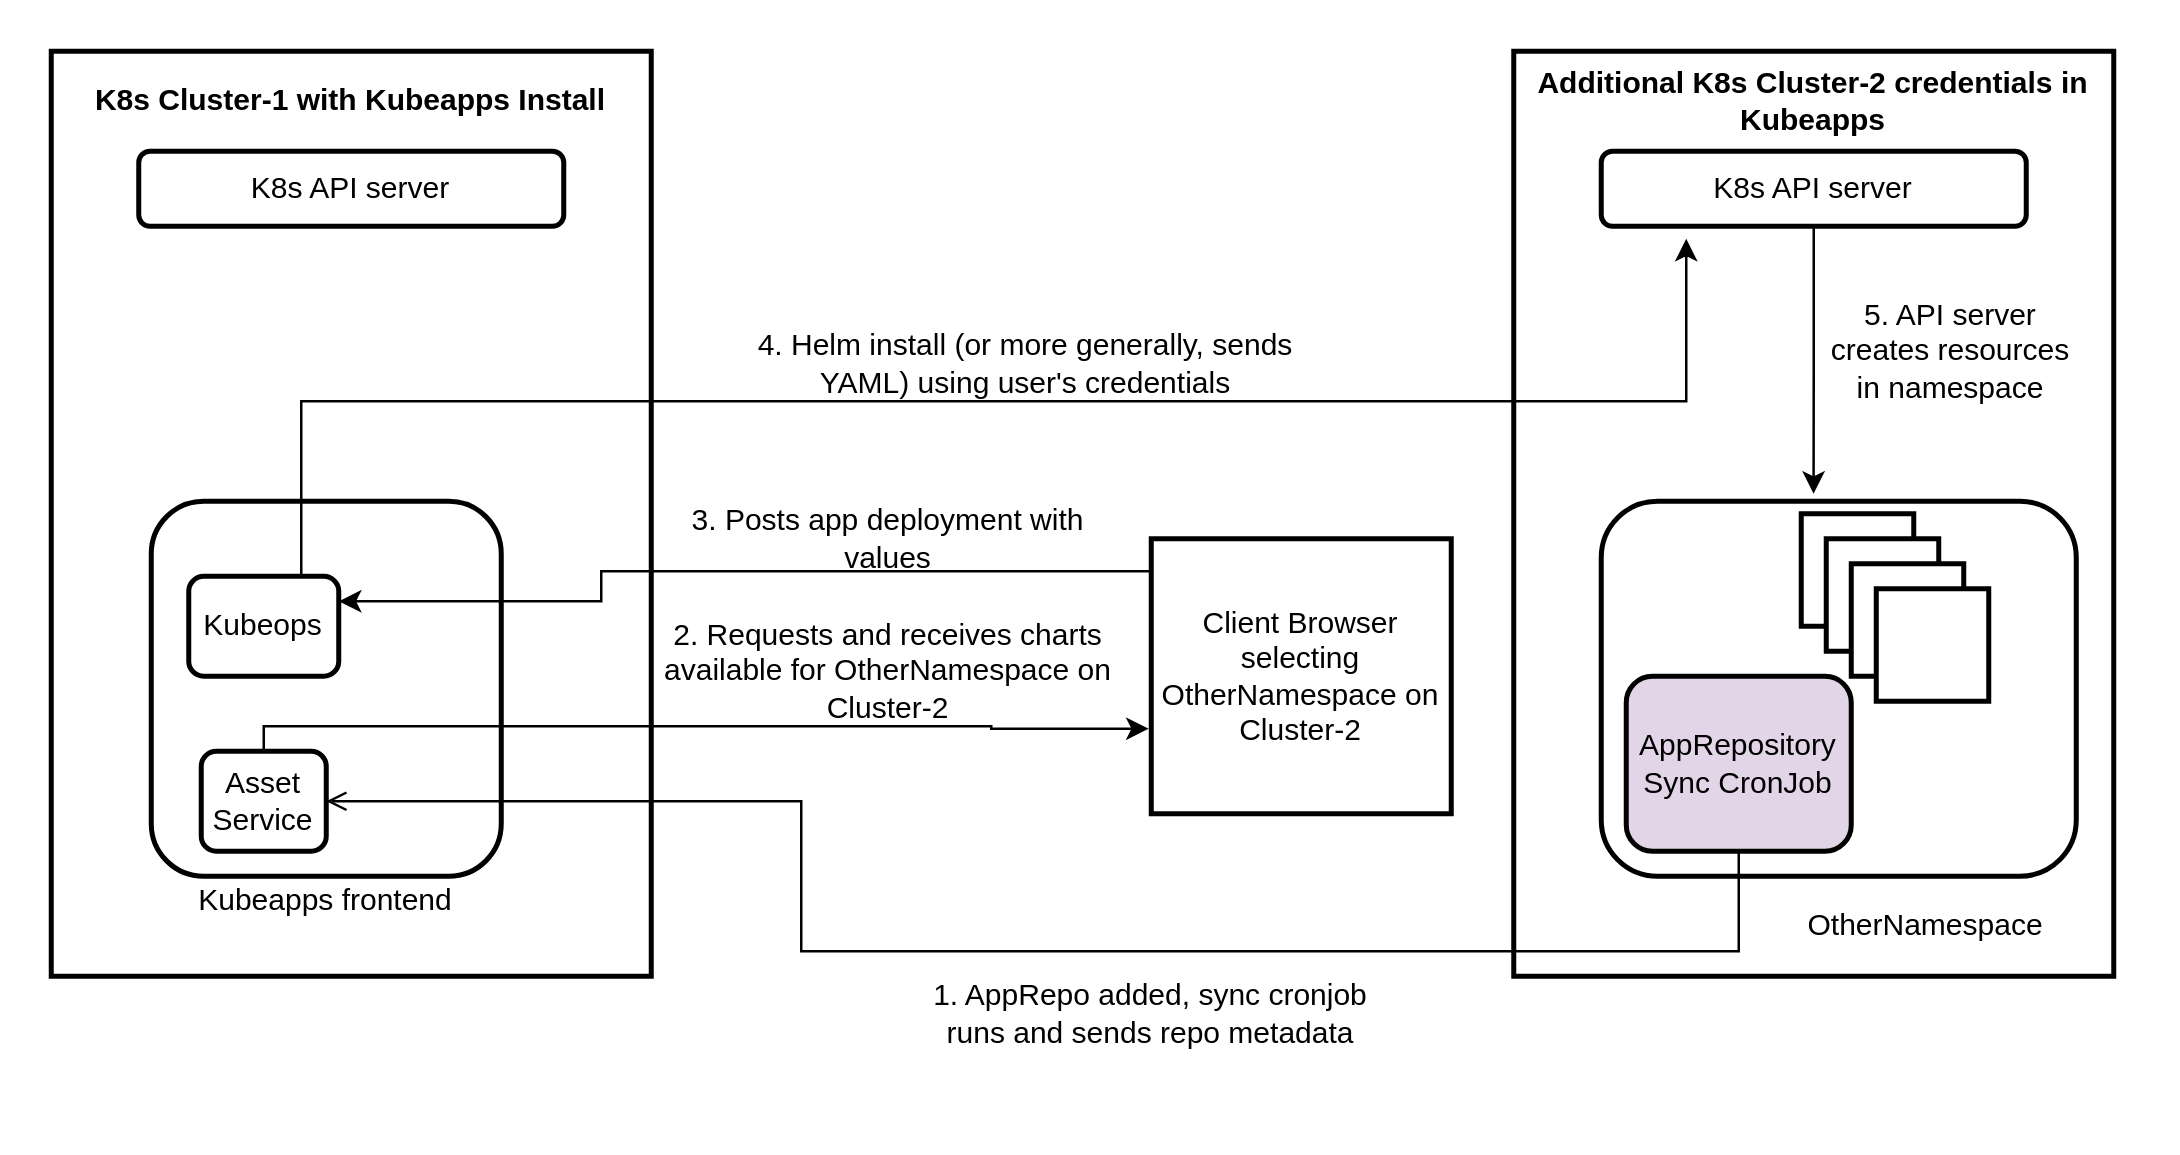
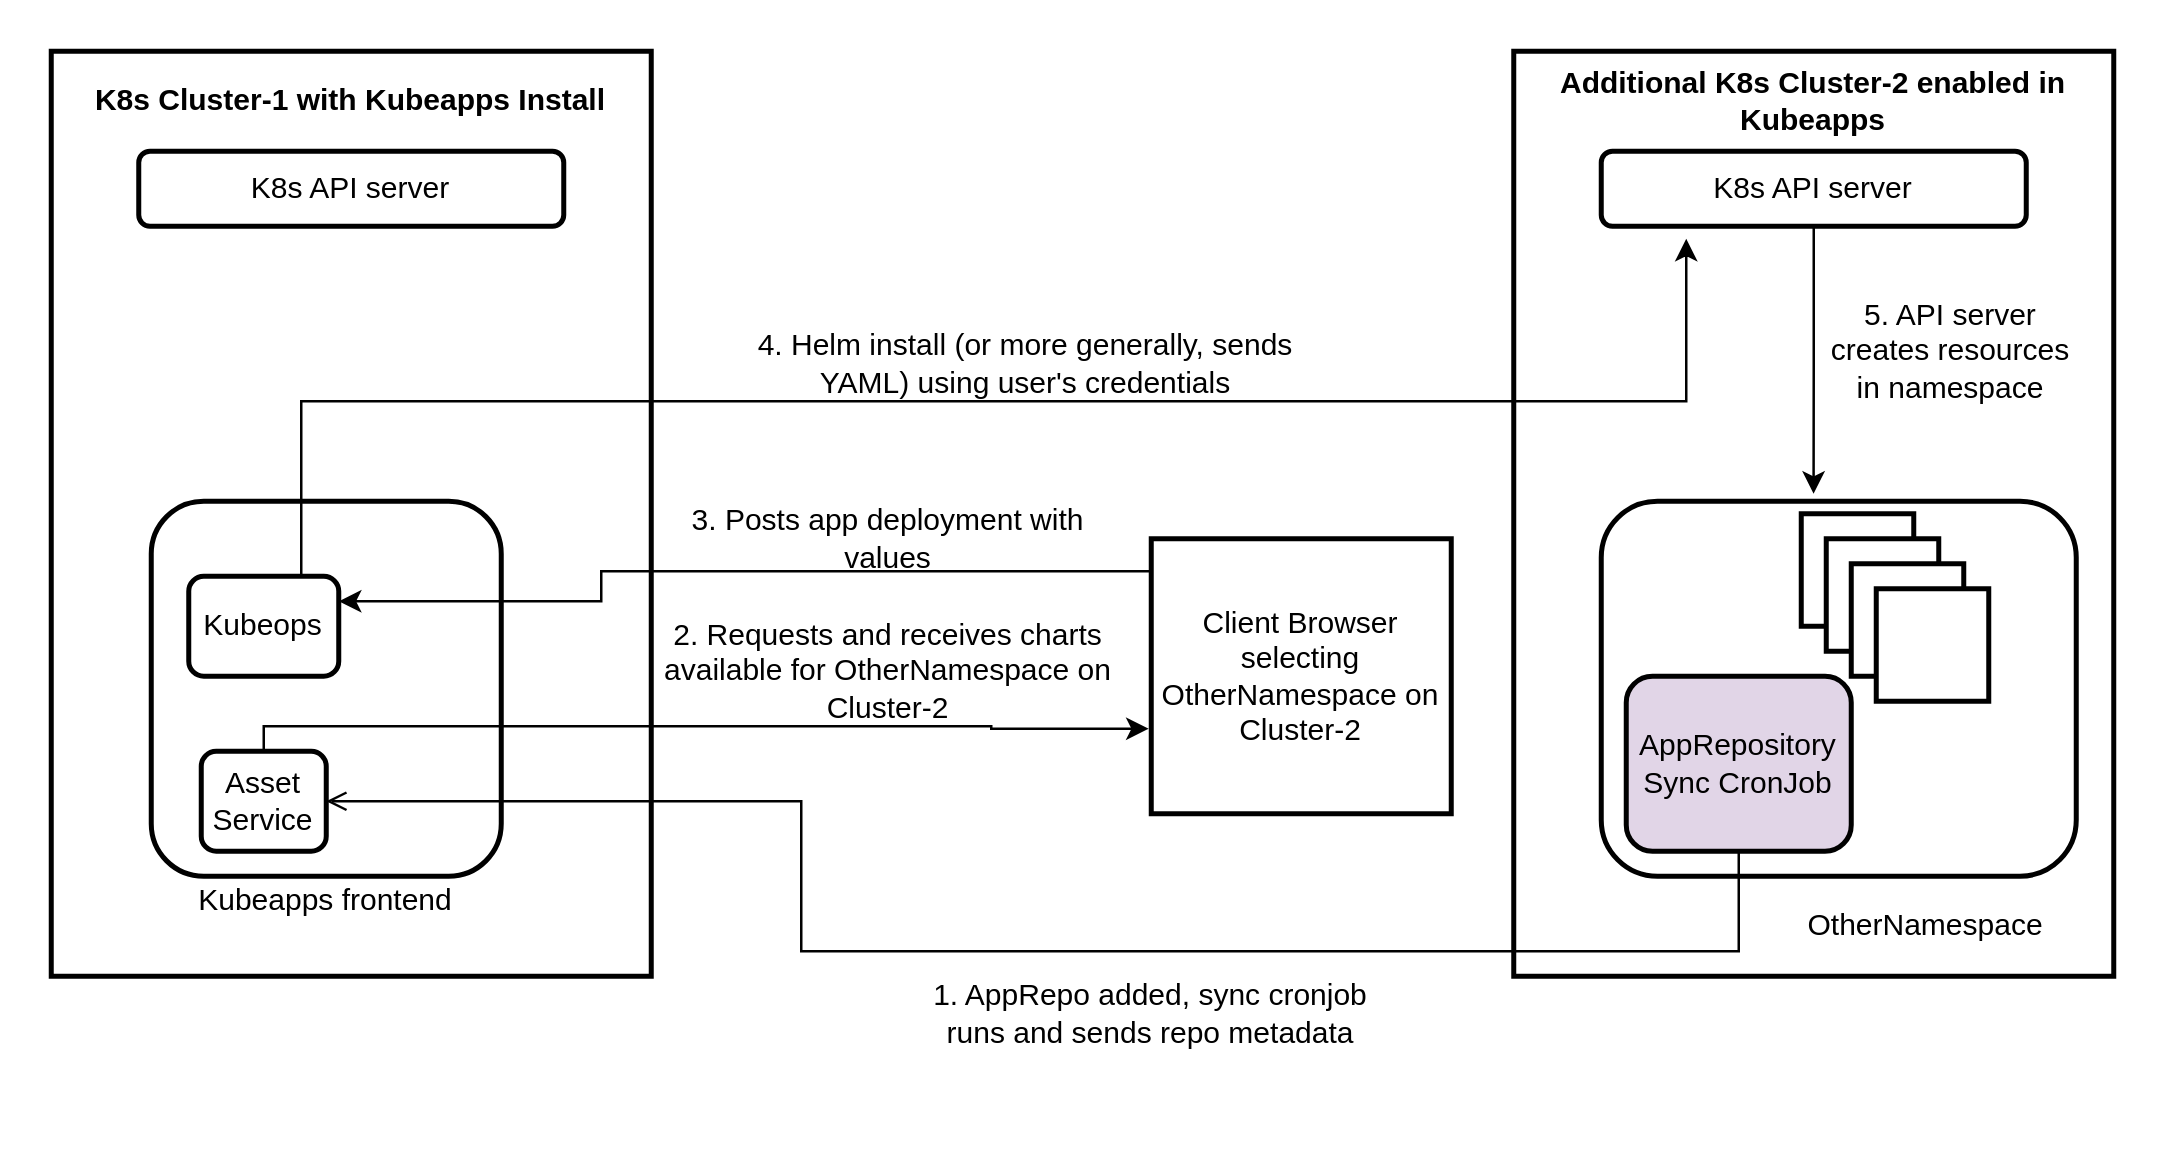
node "Additional K8s Cluster-2 credentials in Kubeapps": label "Additional K8s Cluster-2 credentials in Kubeapps" -> "Additional K8s Cluster-2 enabled in Kubeapps"
